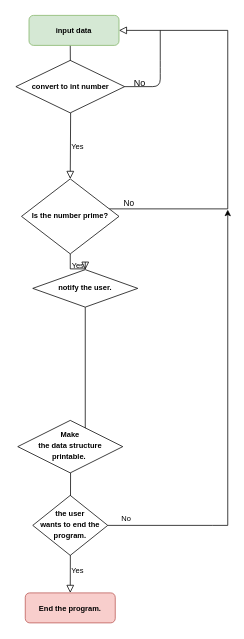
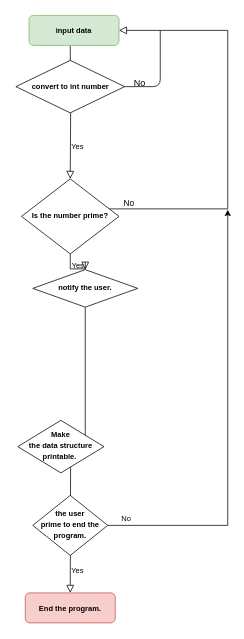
node "Make the data structure printable.": size 105x53 -> 86x53
node "the user wants to end the program.": label "the user wants to end the program." -> "the user prime to end the program."
